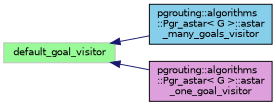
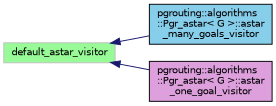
node "default_goal_visitor": label "default_goal_visitor" -> "default_astar_visitor"
